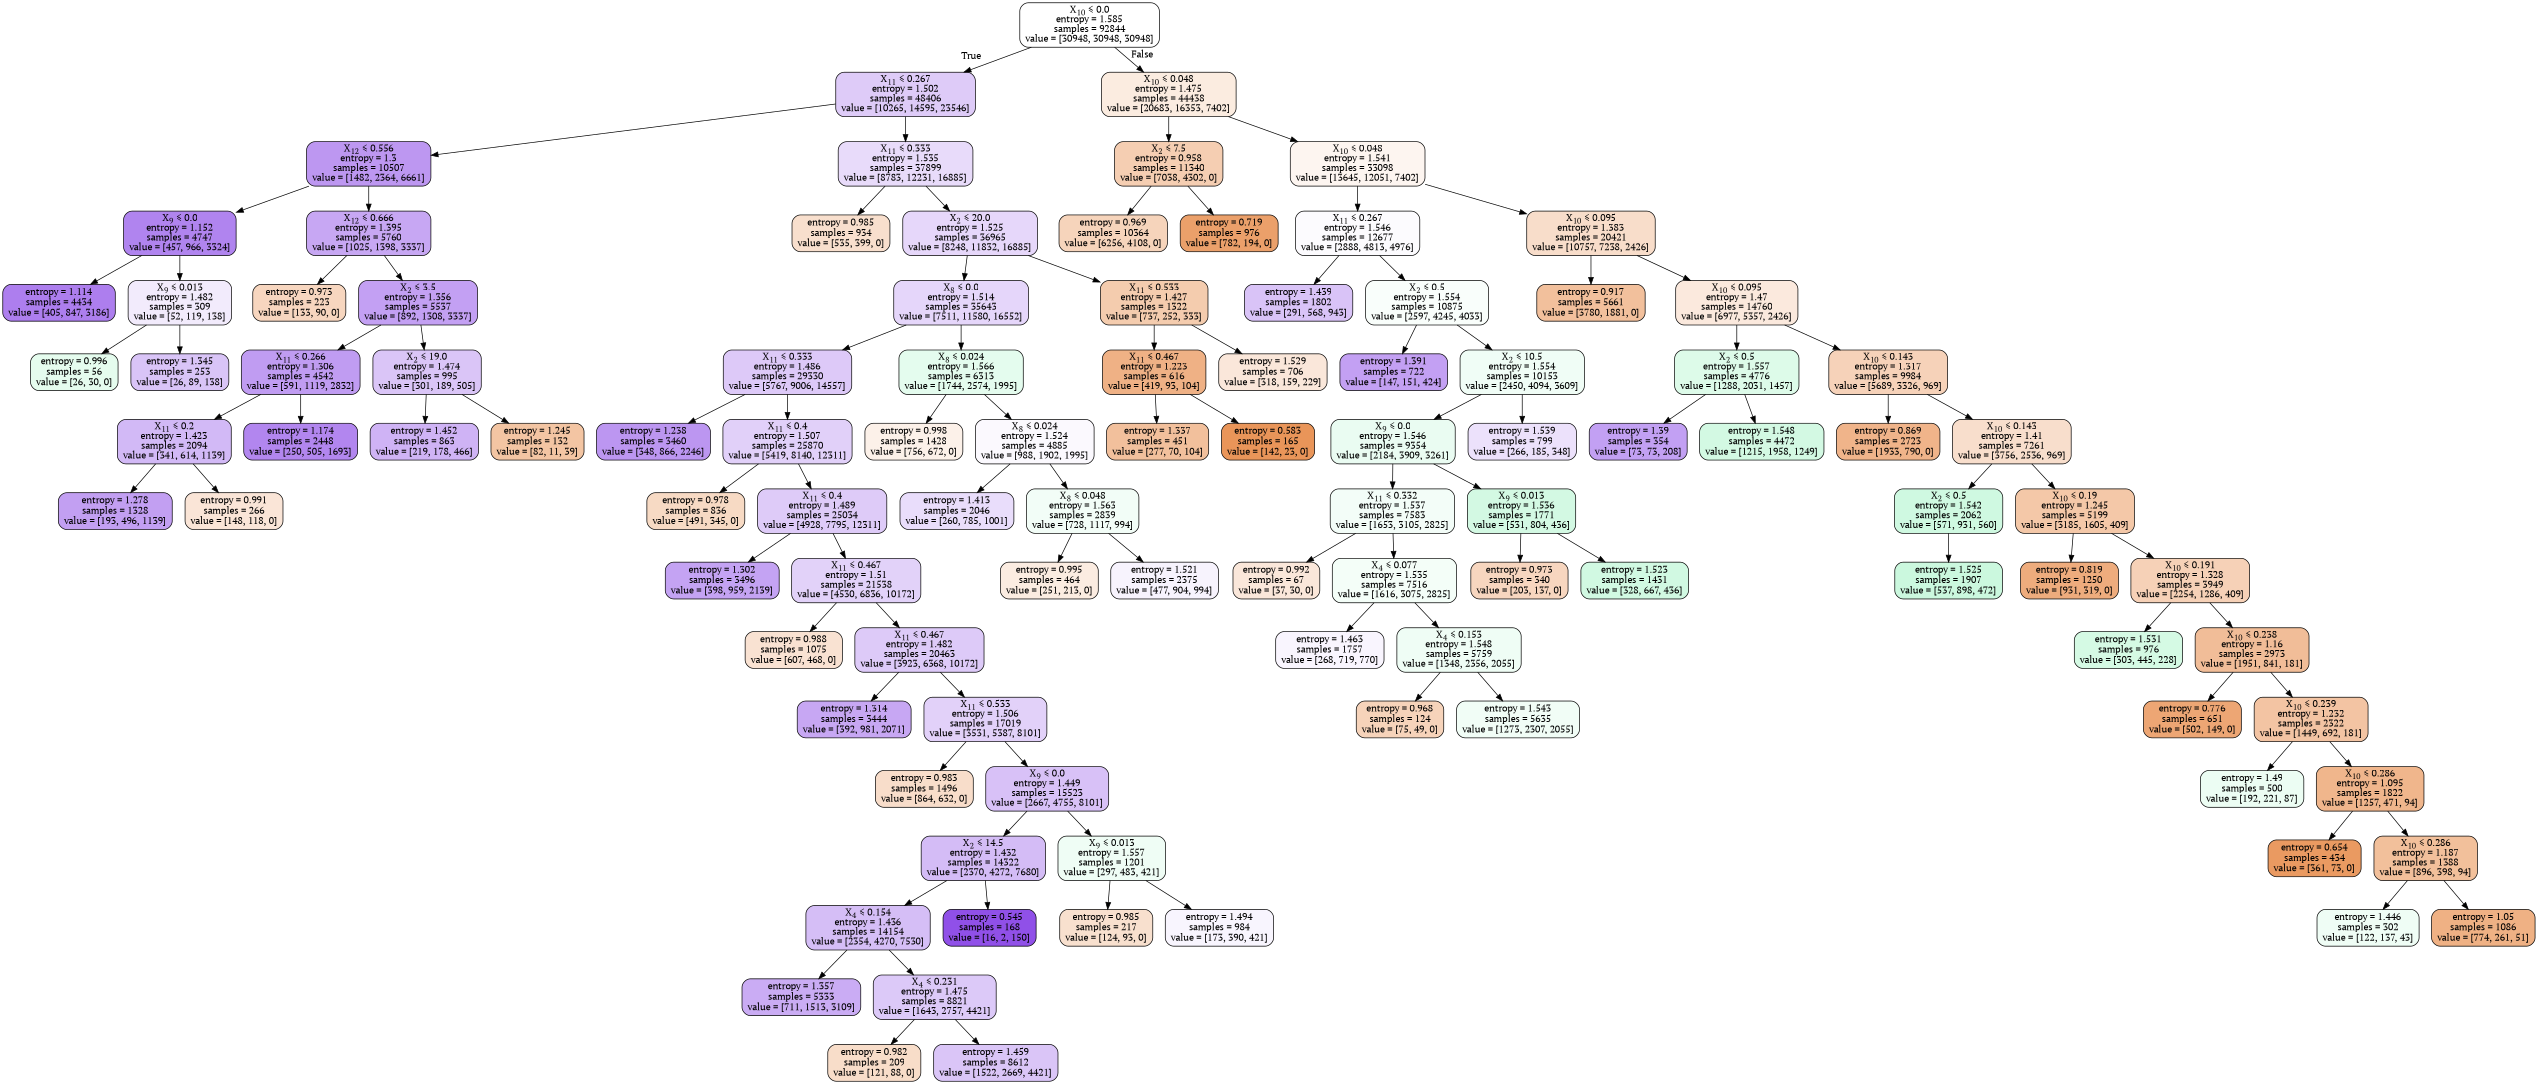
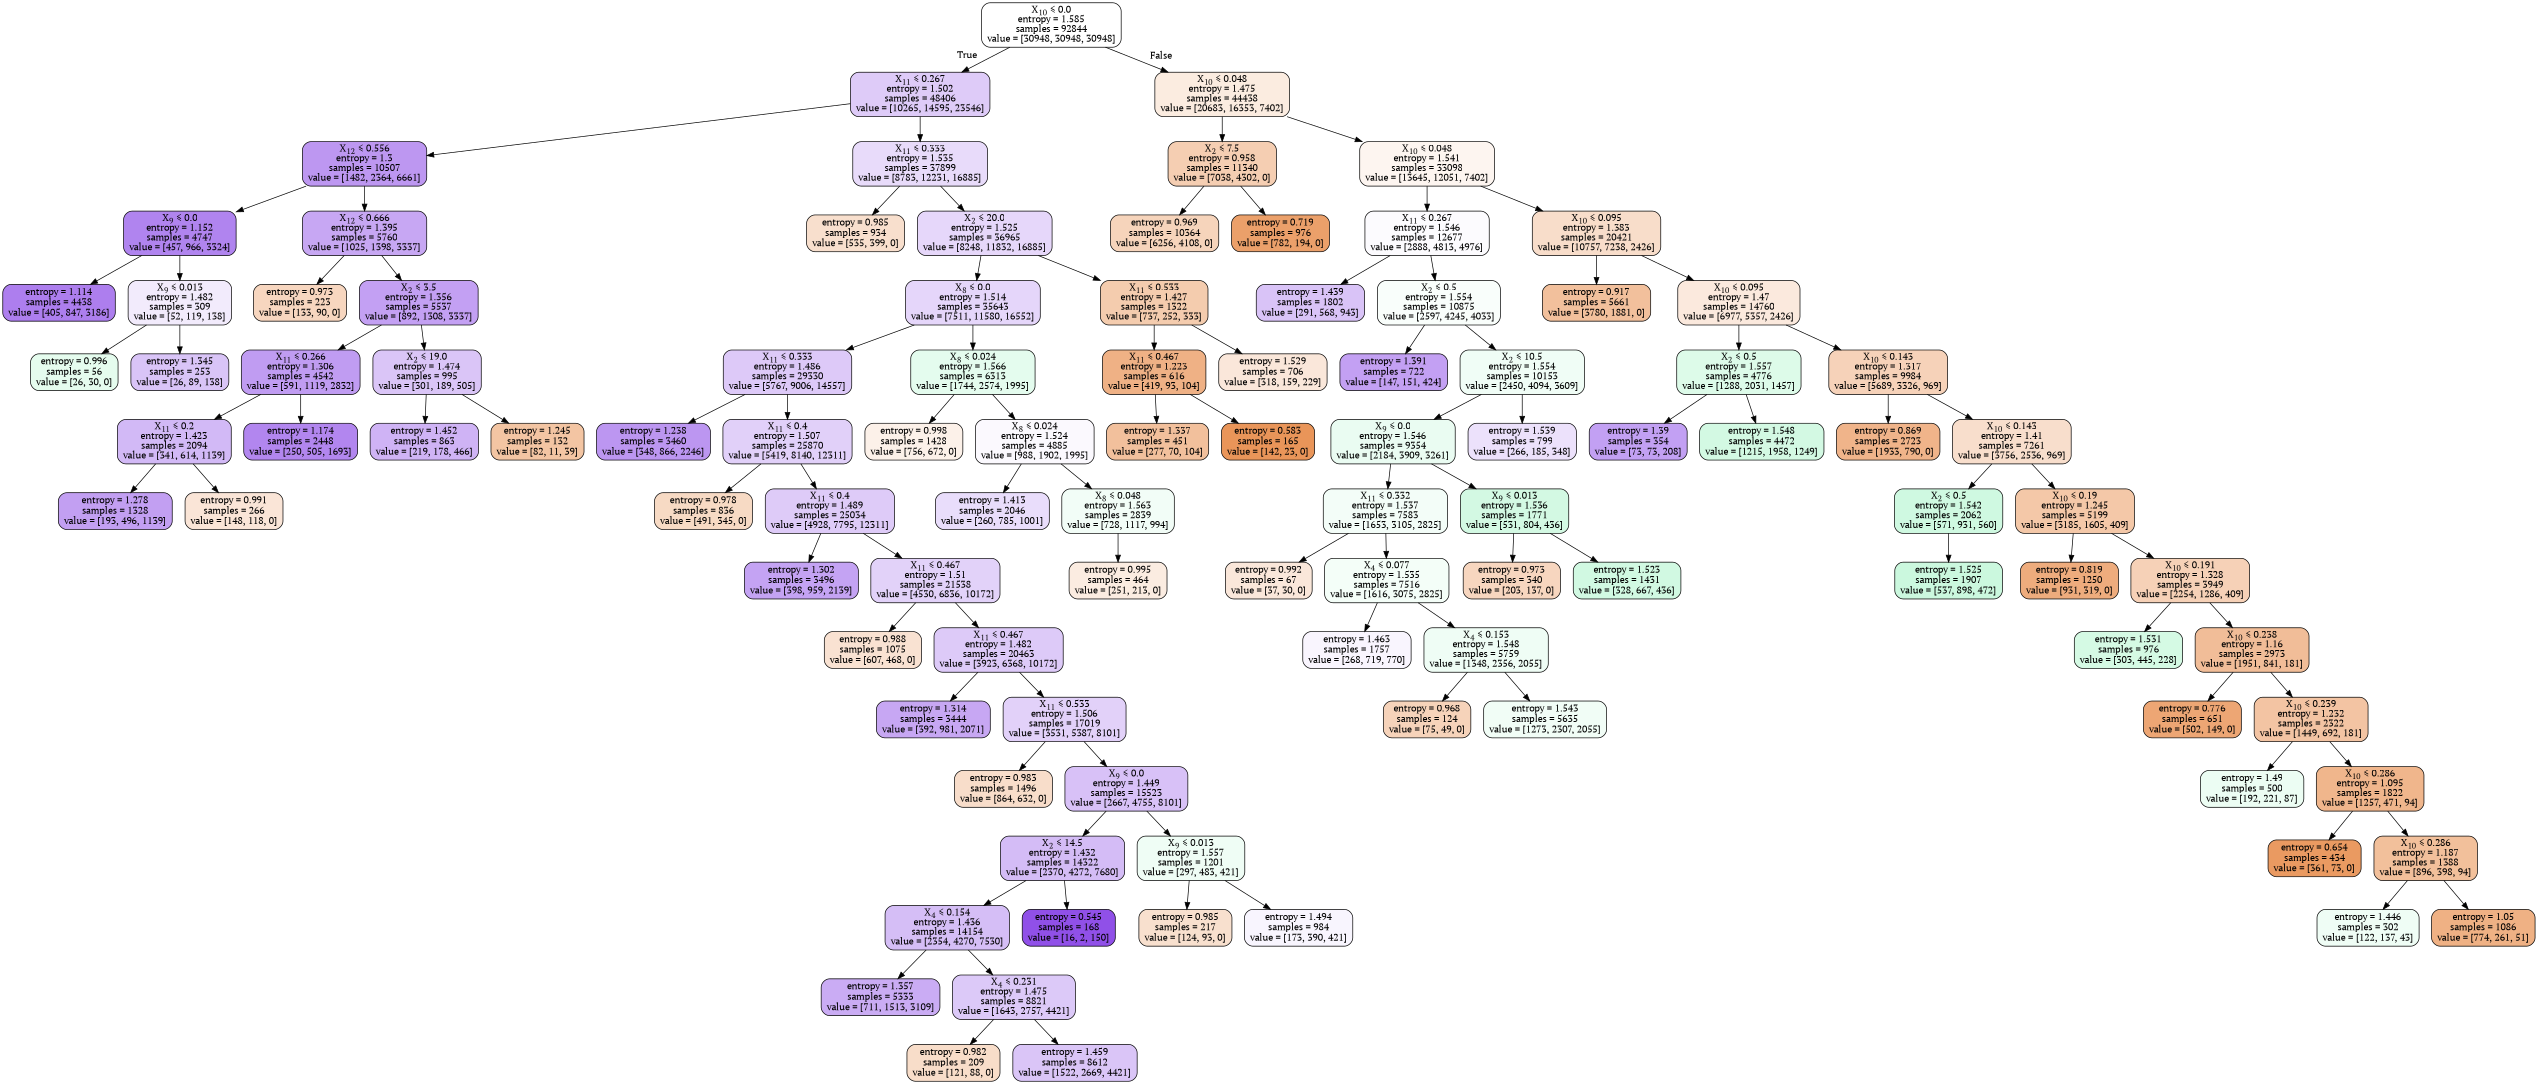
node "entropy = 1.114": text "samples = 4434" -> "samples = 4438"
node "entropy = 1.521": removed
